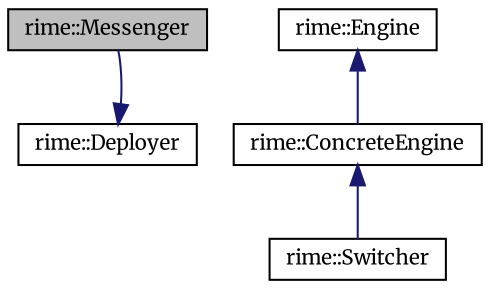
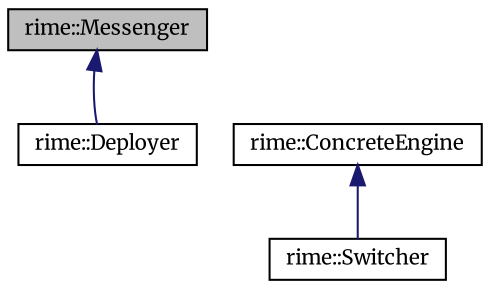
node "rime::Engine": removed
edge "rime::Messenger" -> "rime::Deployer": reversed
